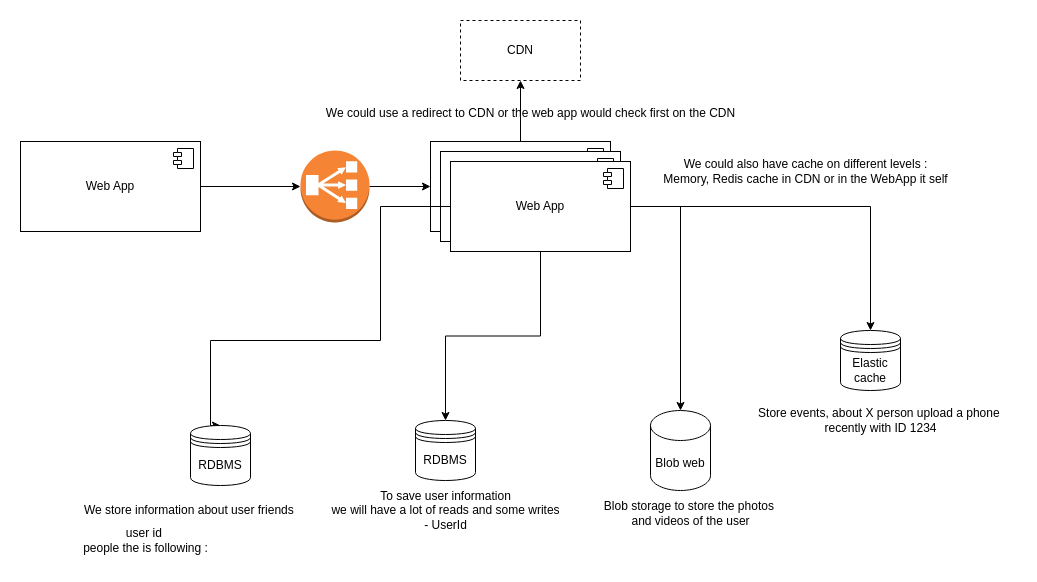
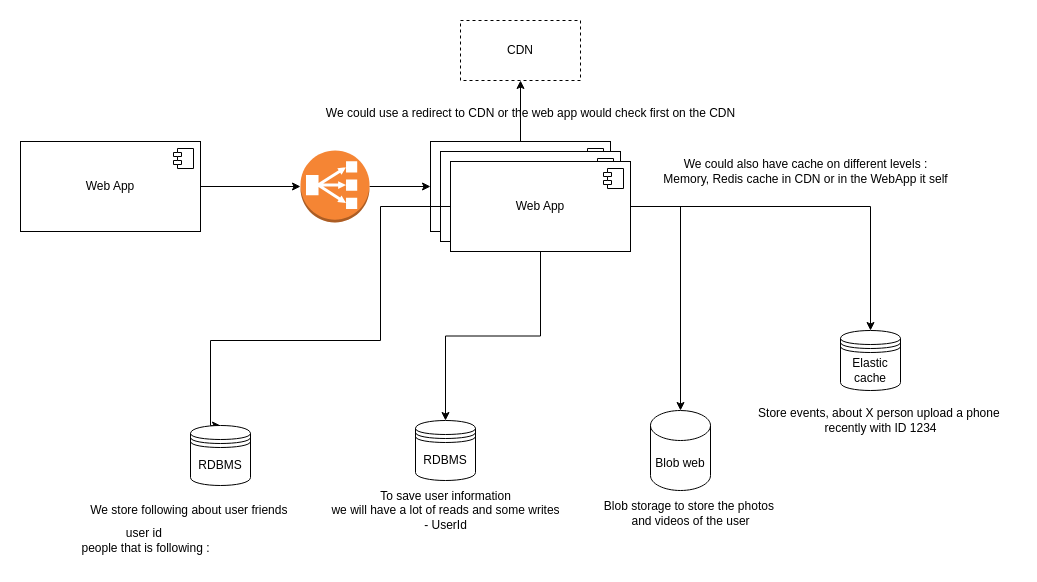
node "We store information about user friends": label "We store information about user friends" -> "We store following about user friends"
node "user id people the is following :": label "user id people the is following :" -> "user id people that is following :"
